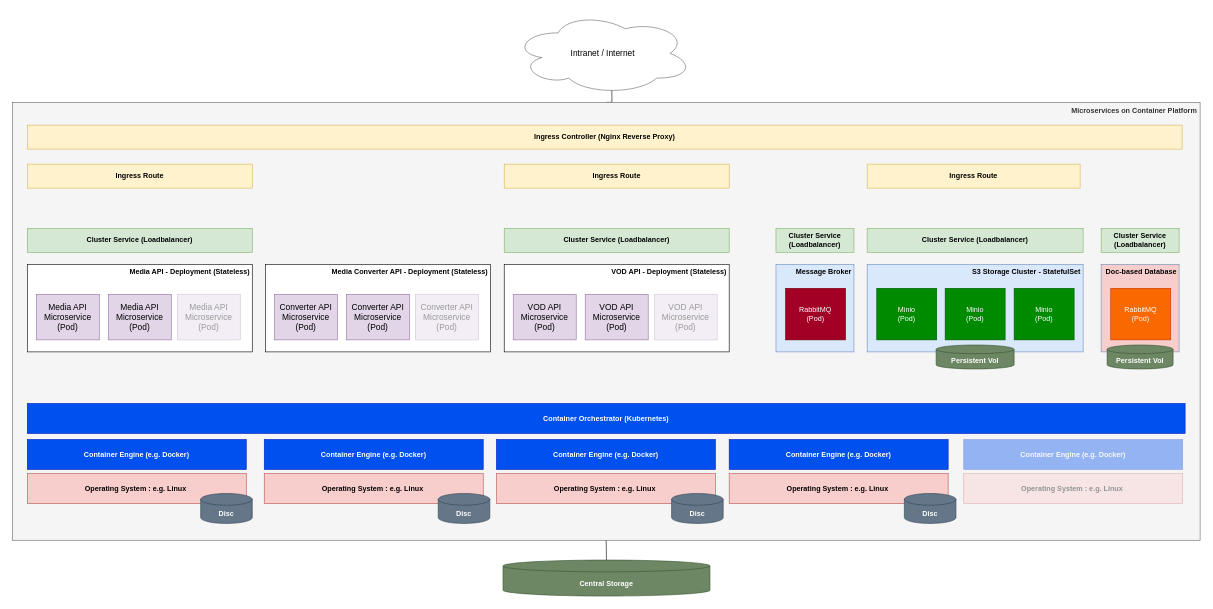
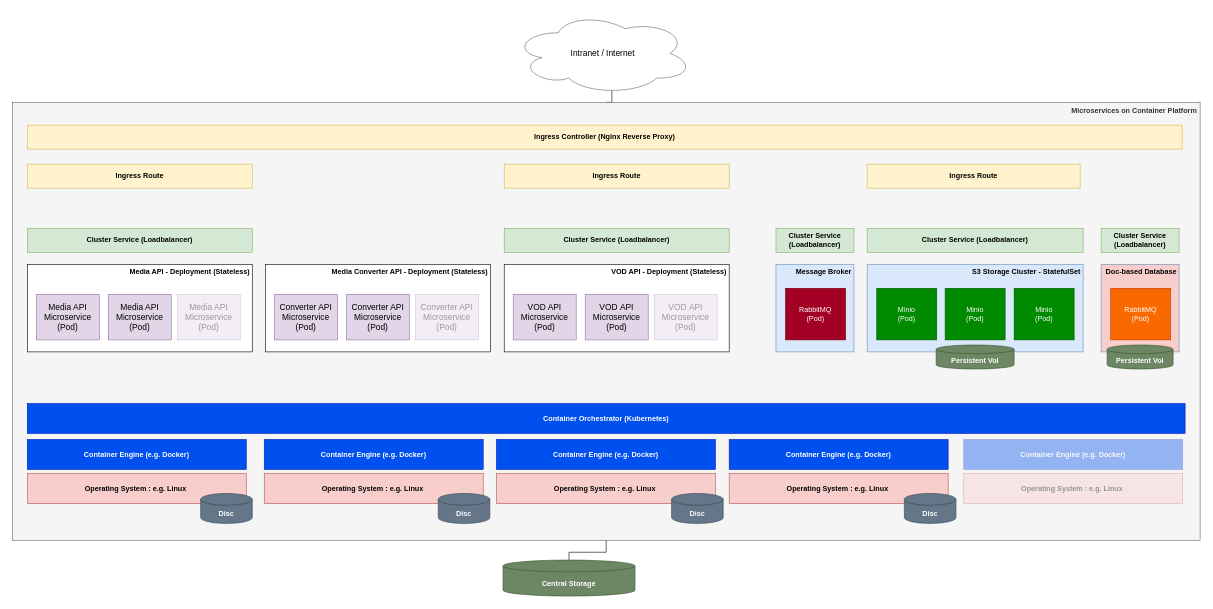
node "Central Storage": size 207x36 -> 132x36
